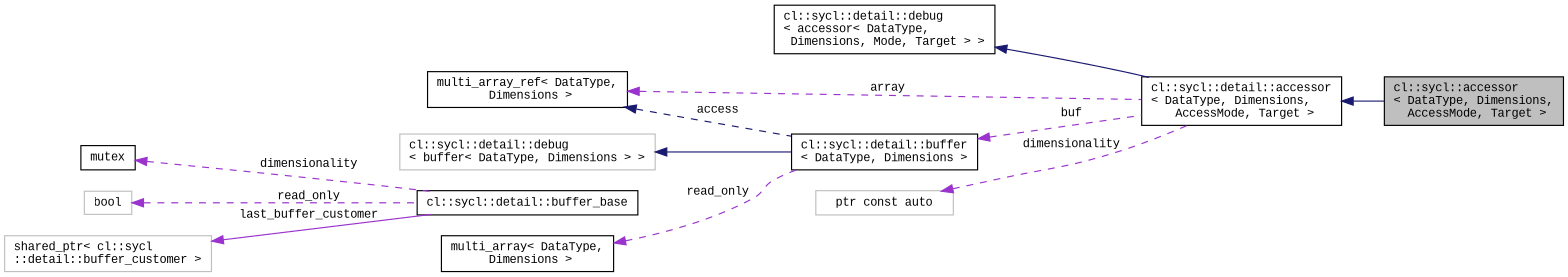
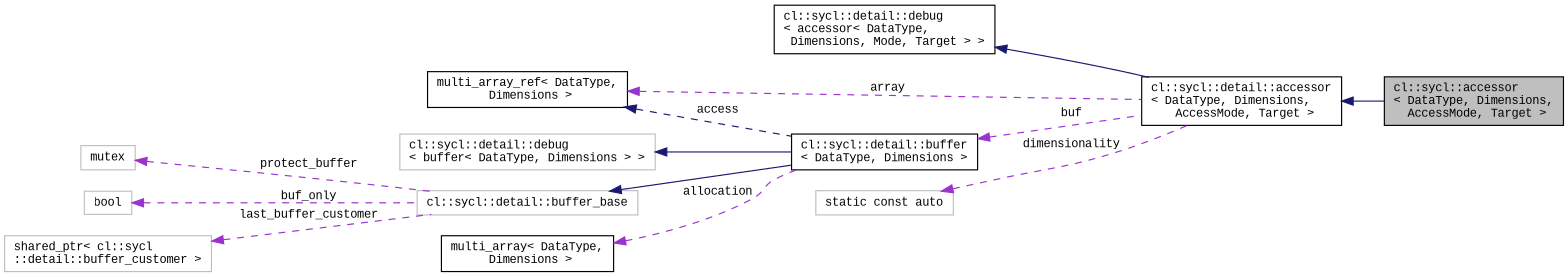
node "mutex": color black -> grey75
edge "cl::sycl::detail::buffer_base" -> "mutex": label " dimensionality" -> " protect_buffer"
edge "cl::sycl::detail::buffer < DataType, Dimensions >" -> "cl::sycl::detail::buffer_base": added
edge "cl::sycl::detail::buffer < DataType, Dimensions >" -> "multi_array< DataType, Dimensions >": label " read_only" -> " allocation"
edge "cl::sycl::detail::buffer_base" -> "bool": label " read_only" -> " buf_only"
node "cl::sycl::detail::buffer_base": color black -> grey75
node "ptr const auto": label "ptr const auto" -> "static const auto"
edge "cl::sycl::detail::buffer_base" -> "shared_ptr< cl::sycl ::detail::buffer_customer >": style solid -> dashed
